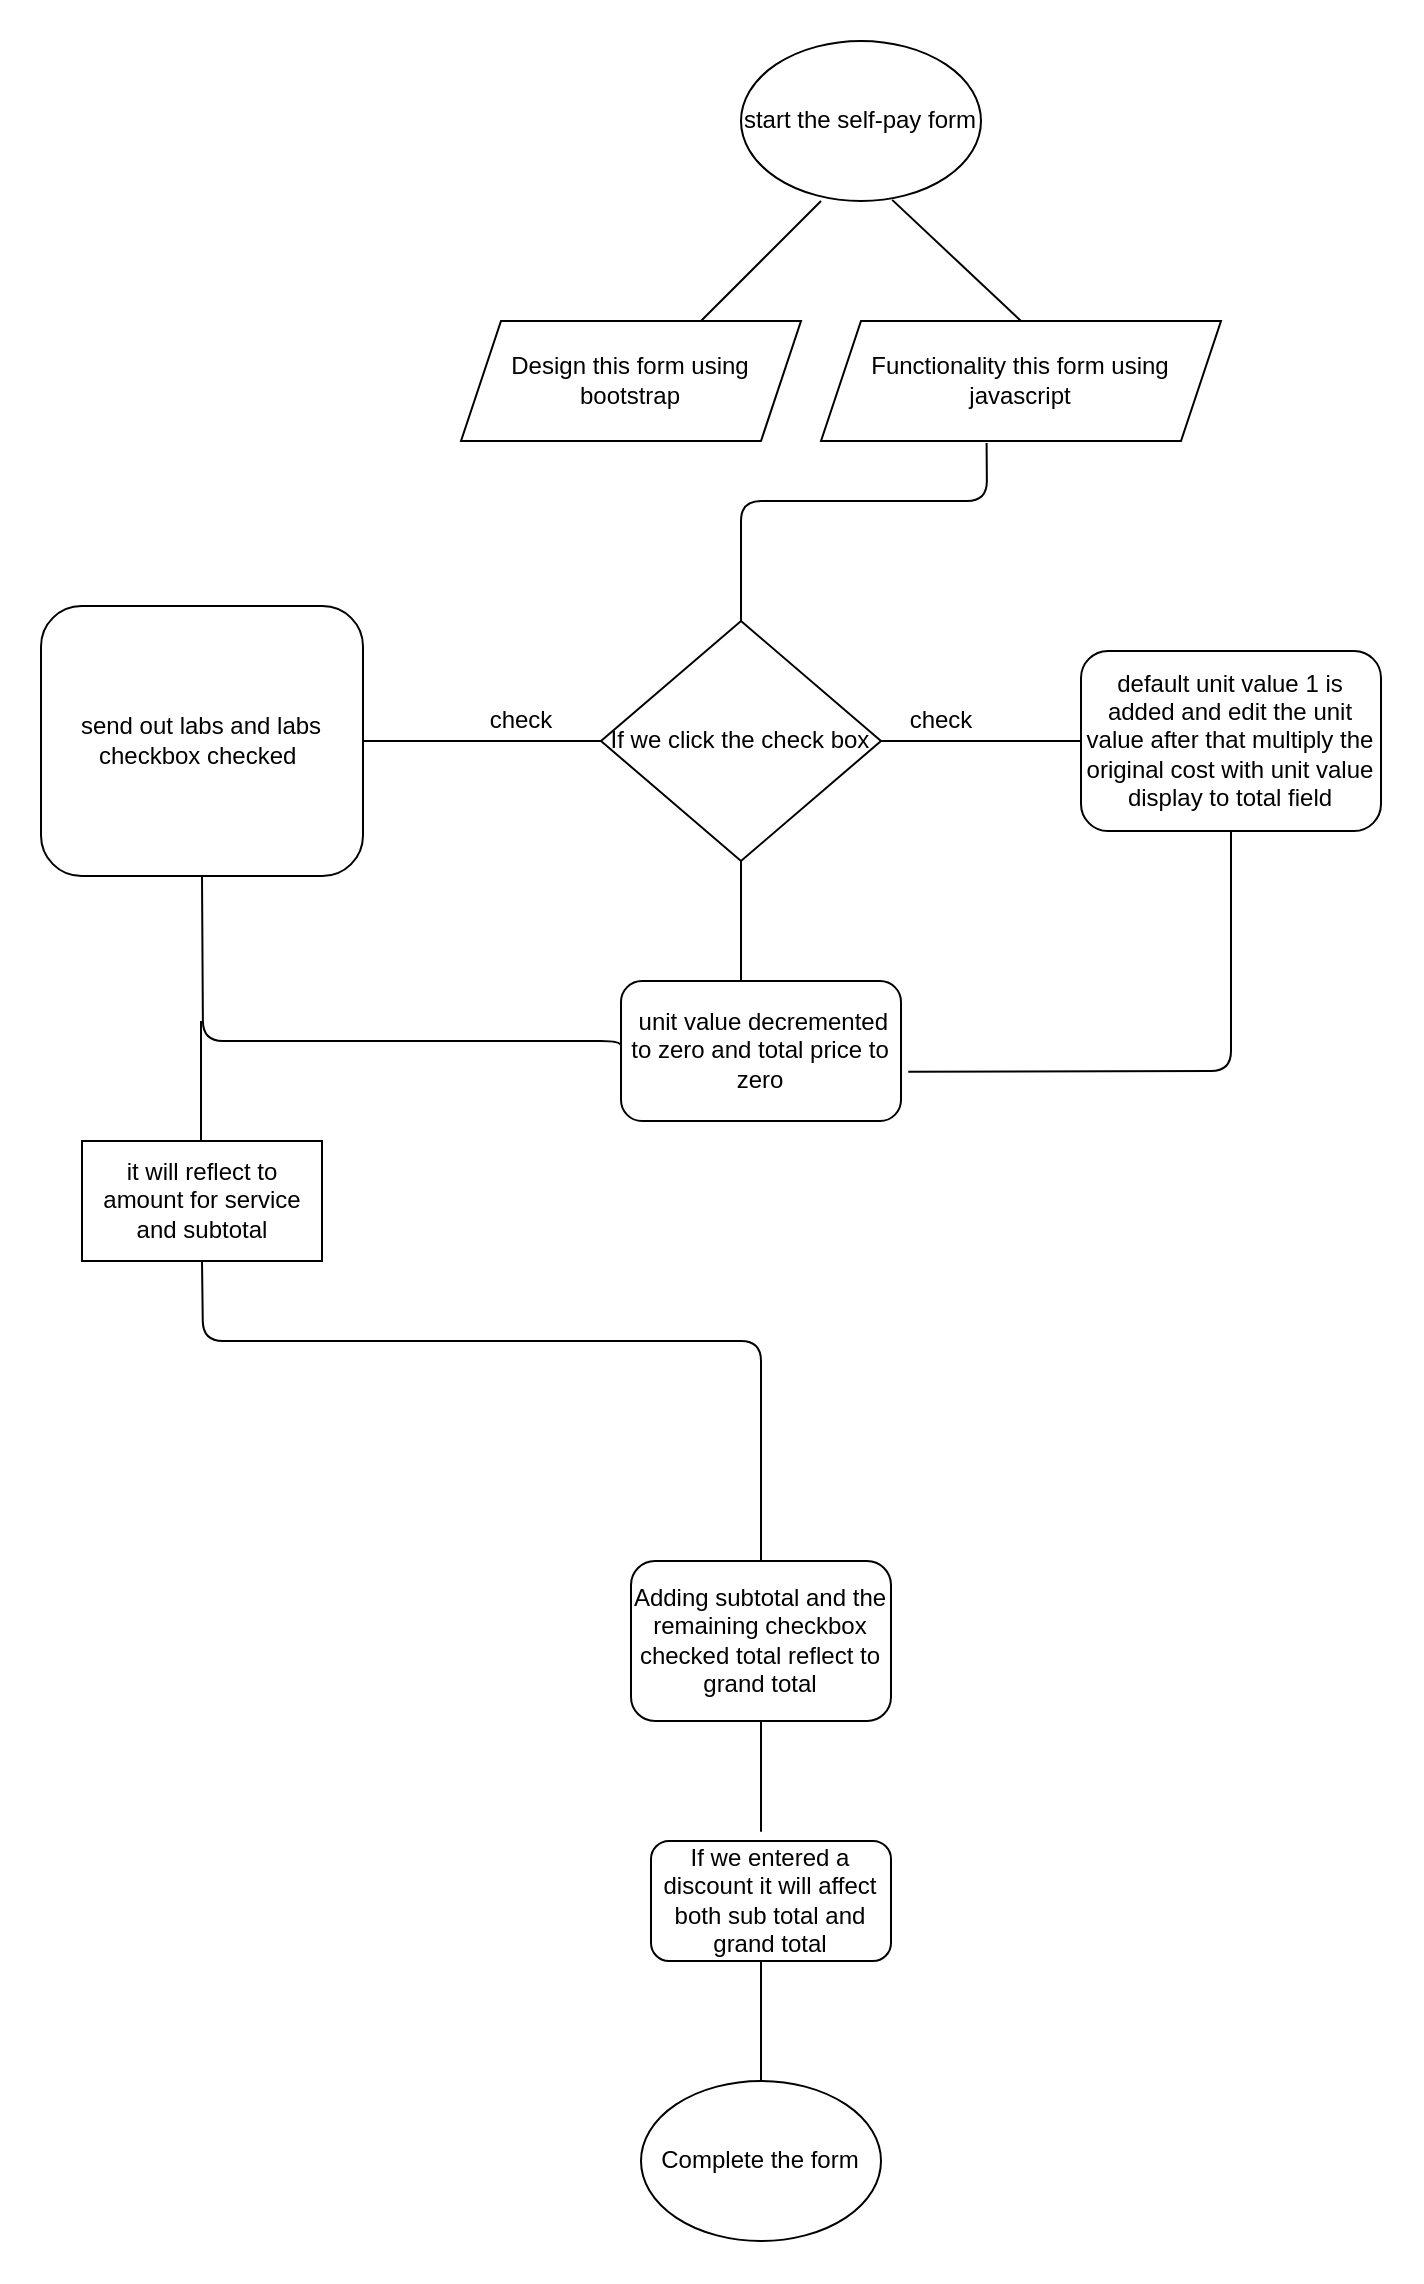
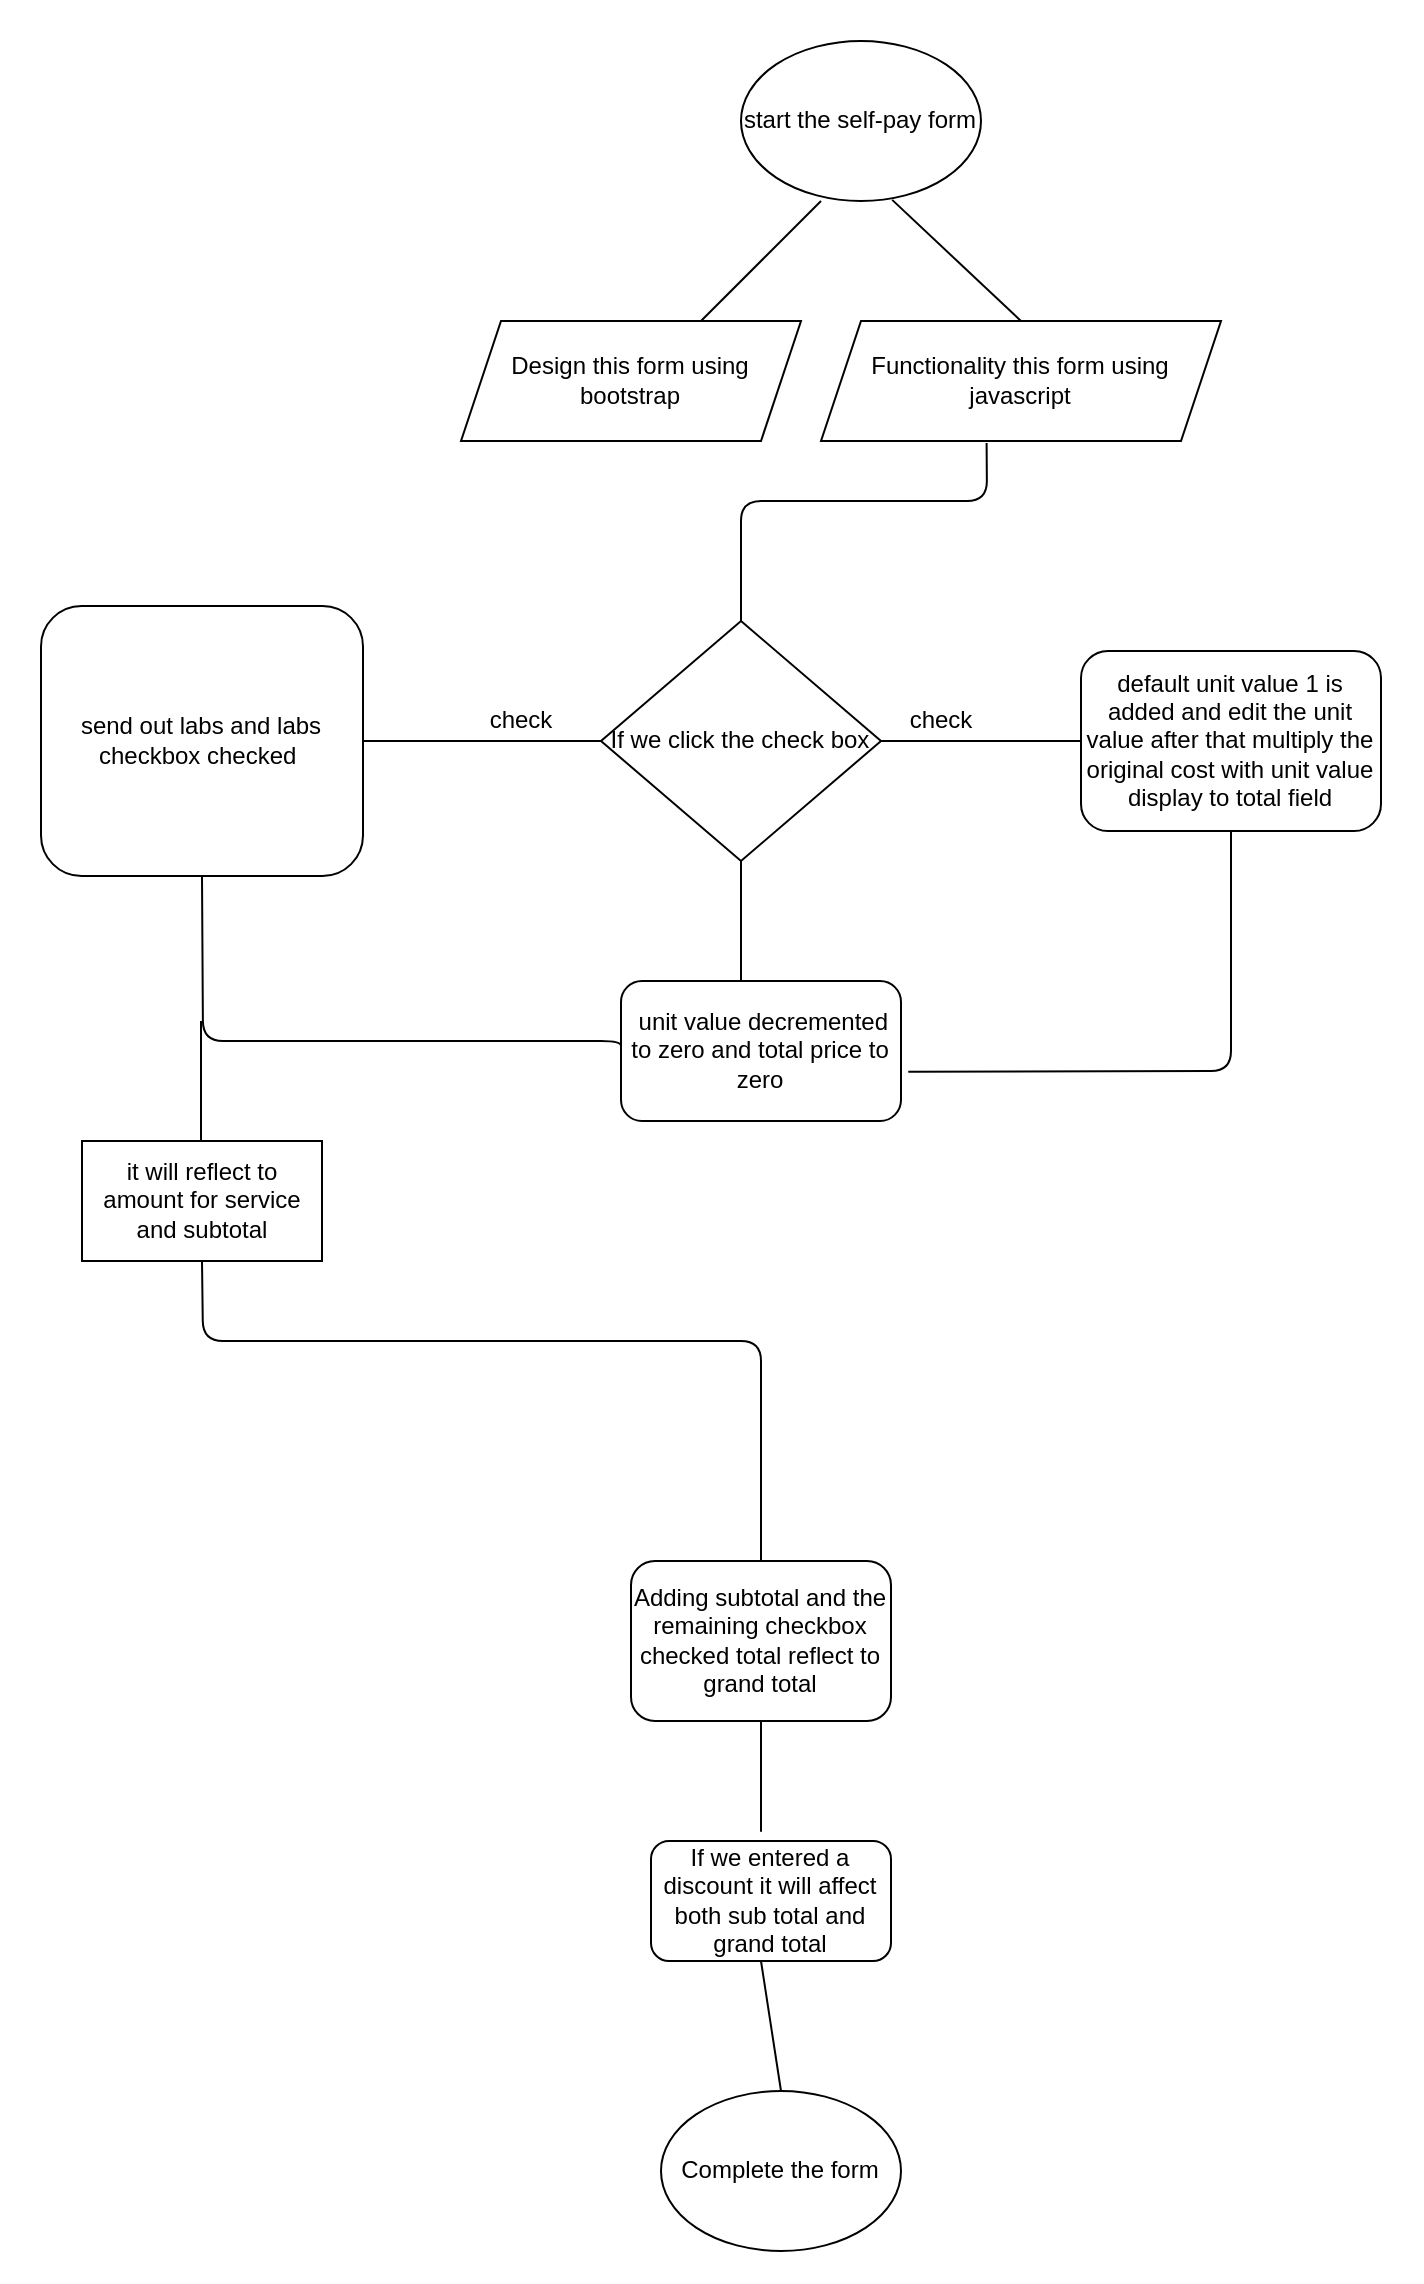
node "Complete the form": moved (761, 2161) -> (781, 2171)
